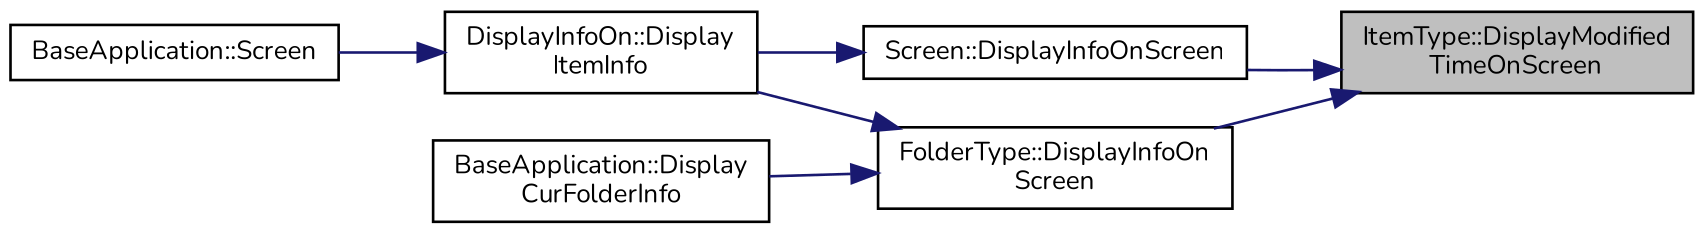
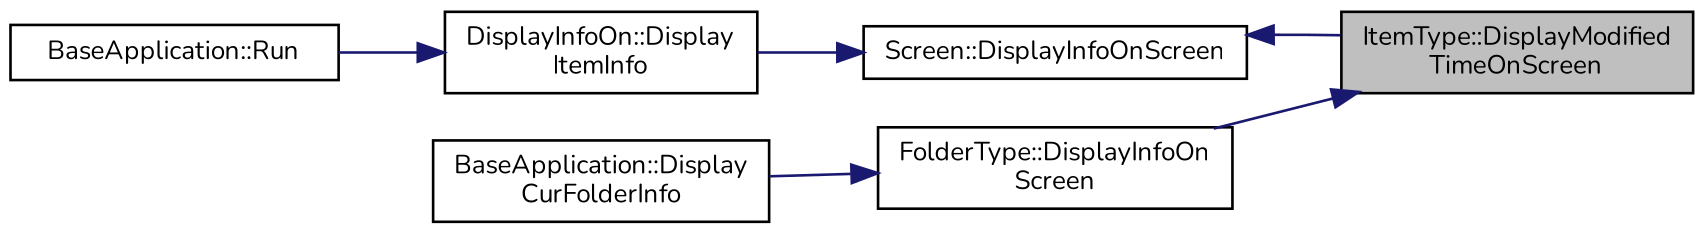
node "BaseApplication::Screen": label "BaseApplication::Screen" -> "BaseApplication::Run"
edge "Screen::DisplayInfoOnScreen" -> "ItemType::DisplayModified TimeOnScreen": reversed
edge "DisplayInfoOn::Display ItemInfo" -> "FolderType::DisplayInfoOn Screen": removed
